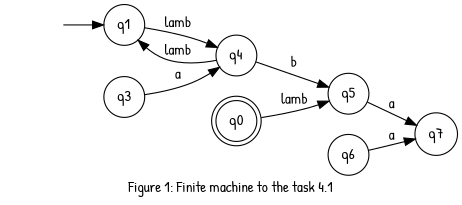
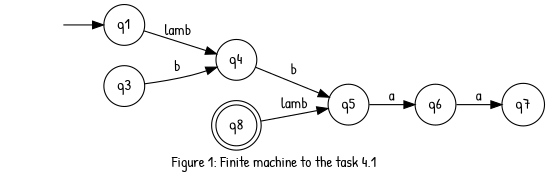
edge "q4" -> "q1": removed, label "lamb"
edge "q3" -> "q4": label "a" -> "b"
edge "q5" -> "q7": now "q5" -> "q6"
node "q0": label "q0" -> "q8"
